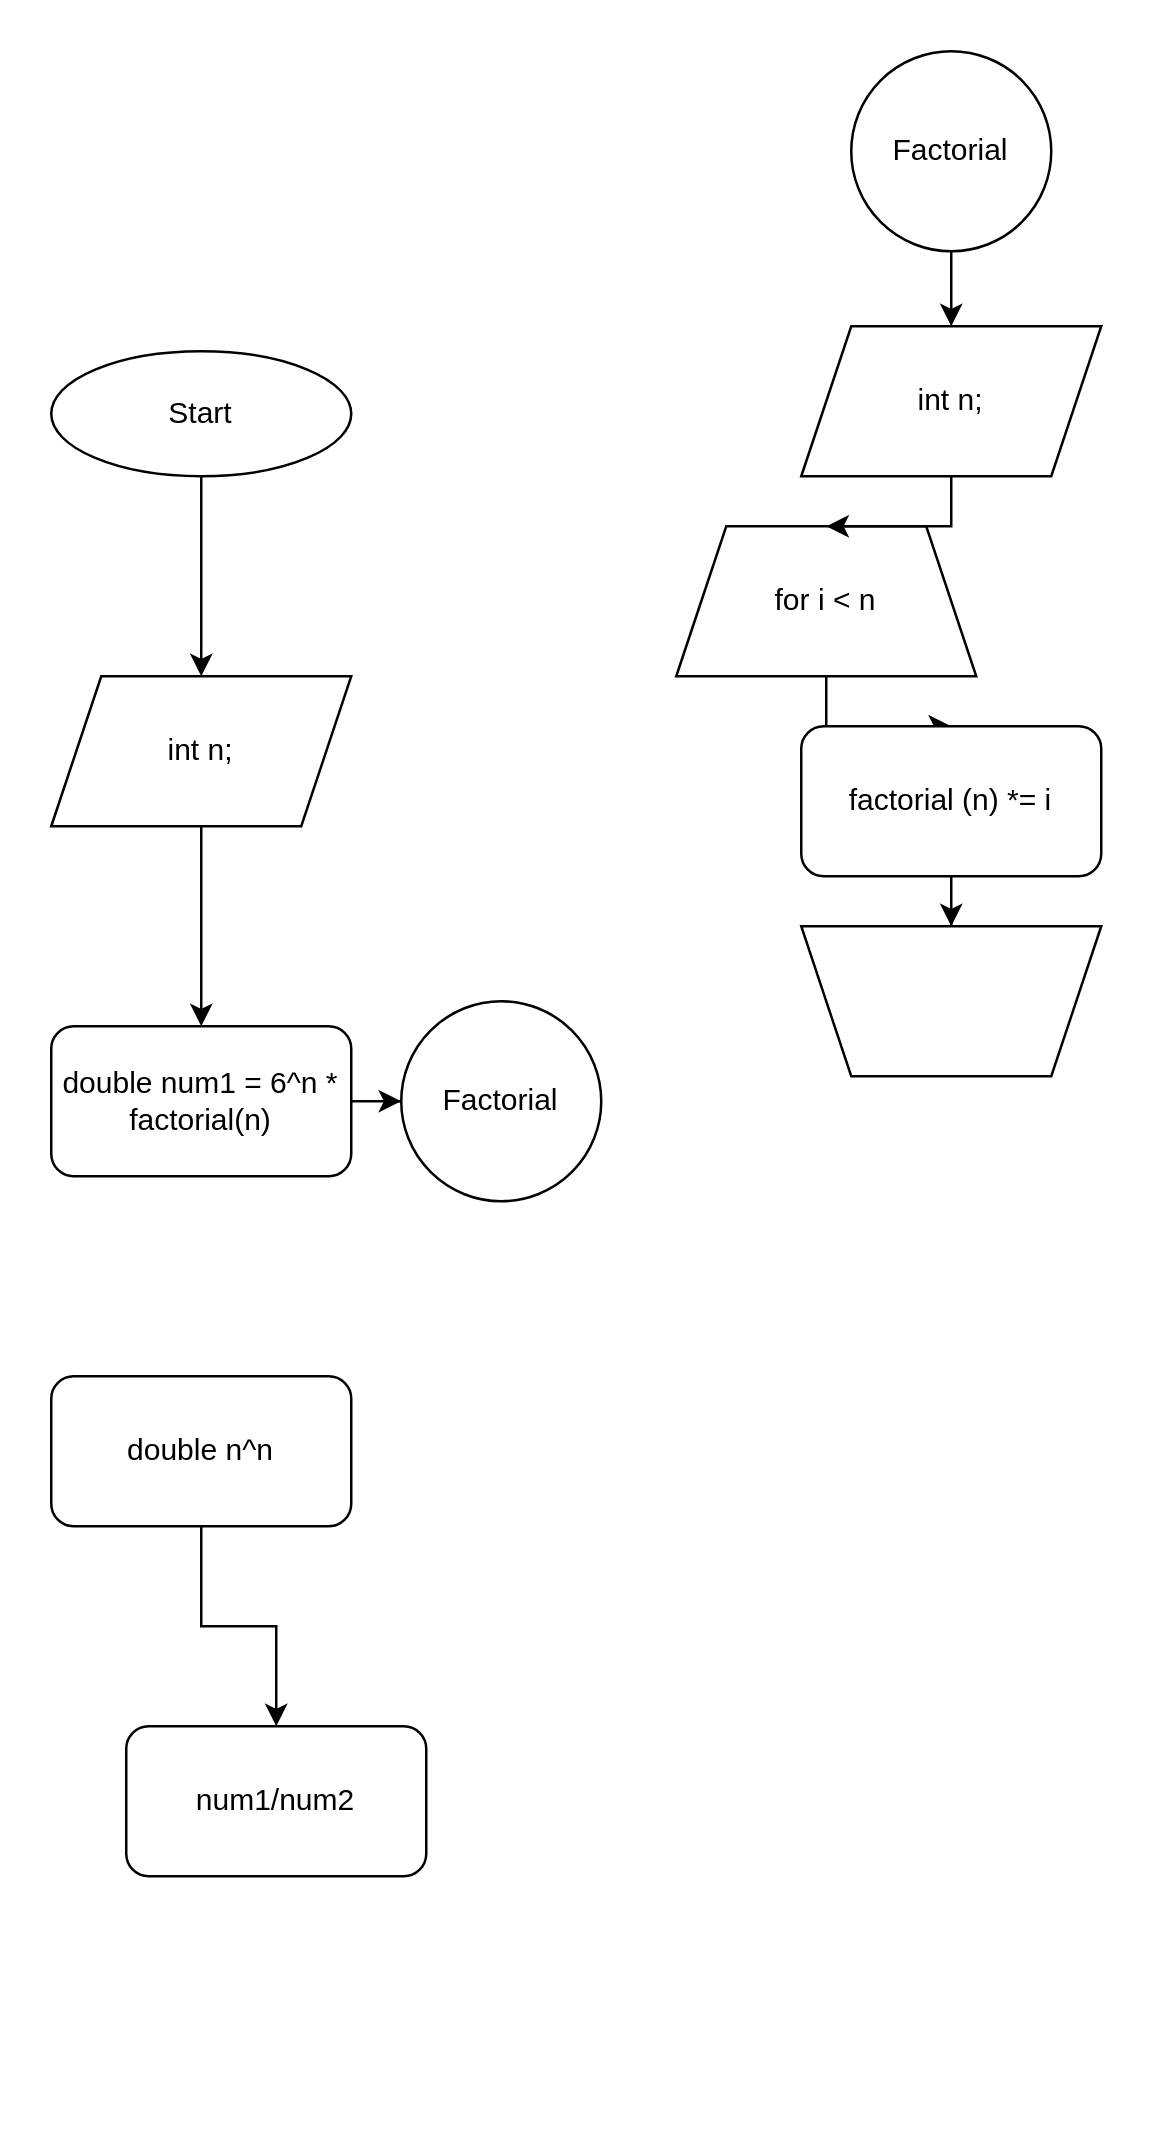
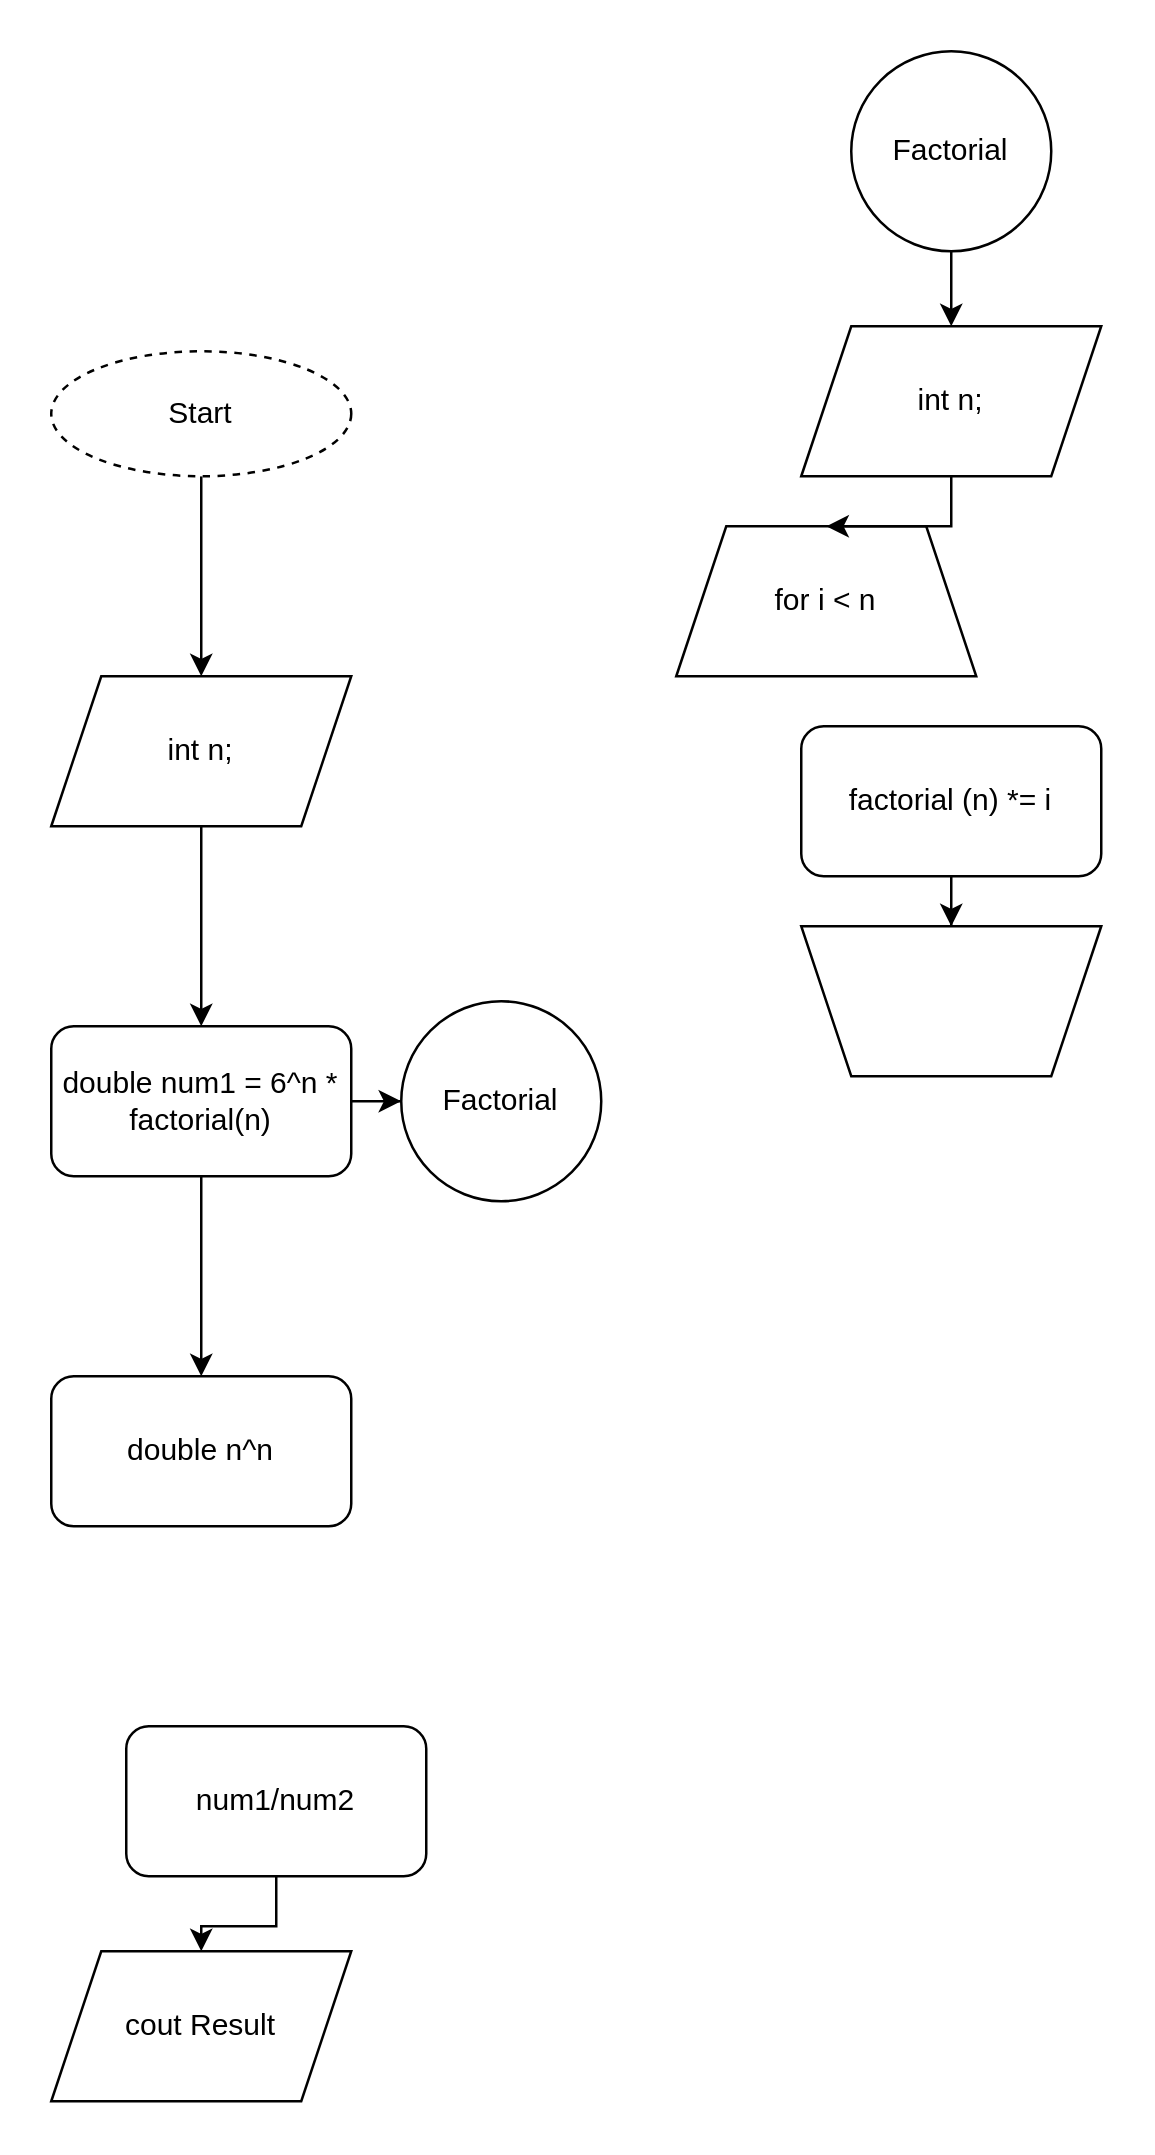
node "Start": style solid -> dashed
edge "for i < n" -> "factorial (n) *= i": removed
edge "double num1 = 6^n * factorial(n)" -> "double n^n": added
edge "double n^n" -> "num1/num2": removed
edge "num1/num2" -> "cout Result": added
node "cout Result": added
